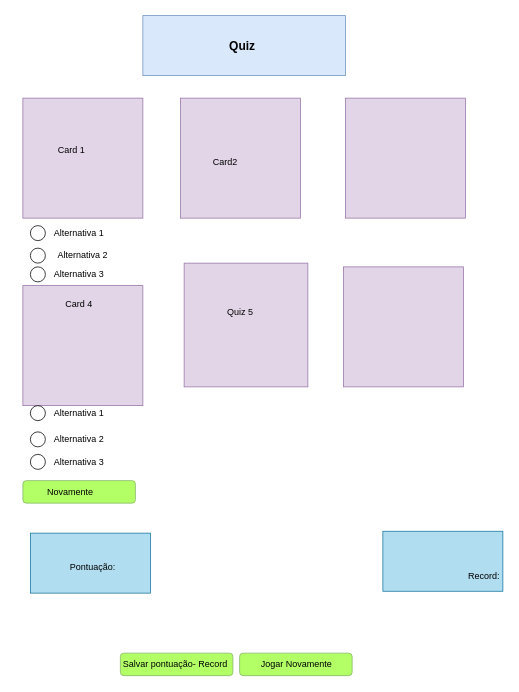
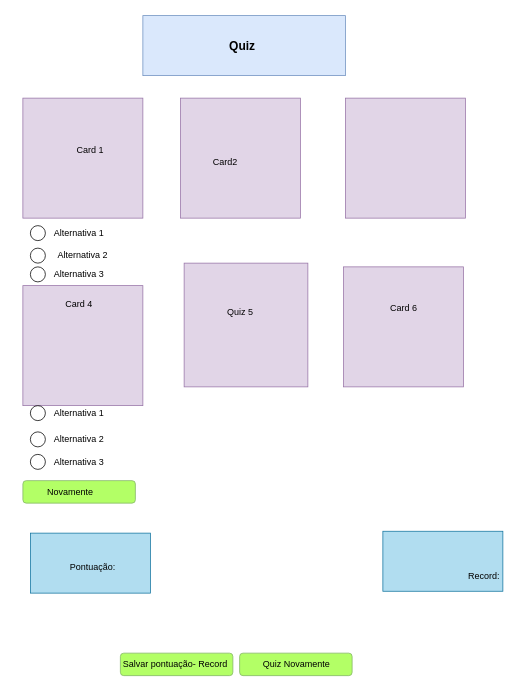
node "Card 1": moved (72, 150) -> (90, 150)
node "Card 6": added
node "Jogar Novamente": label "Jogar Novamente" -> "Quiz Novamente"
